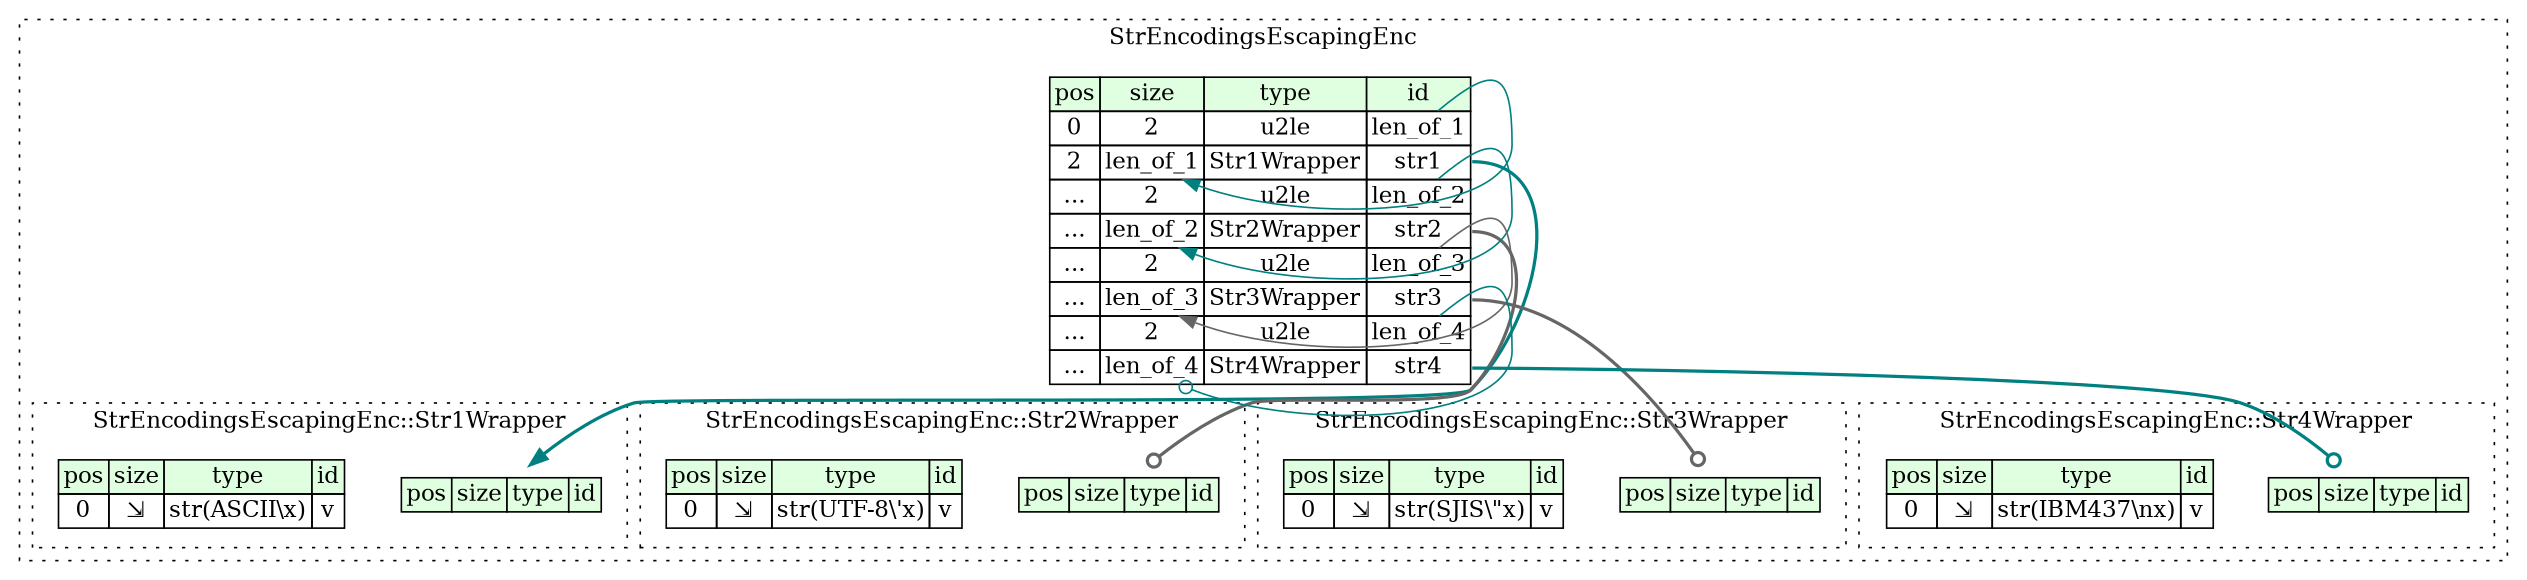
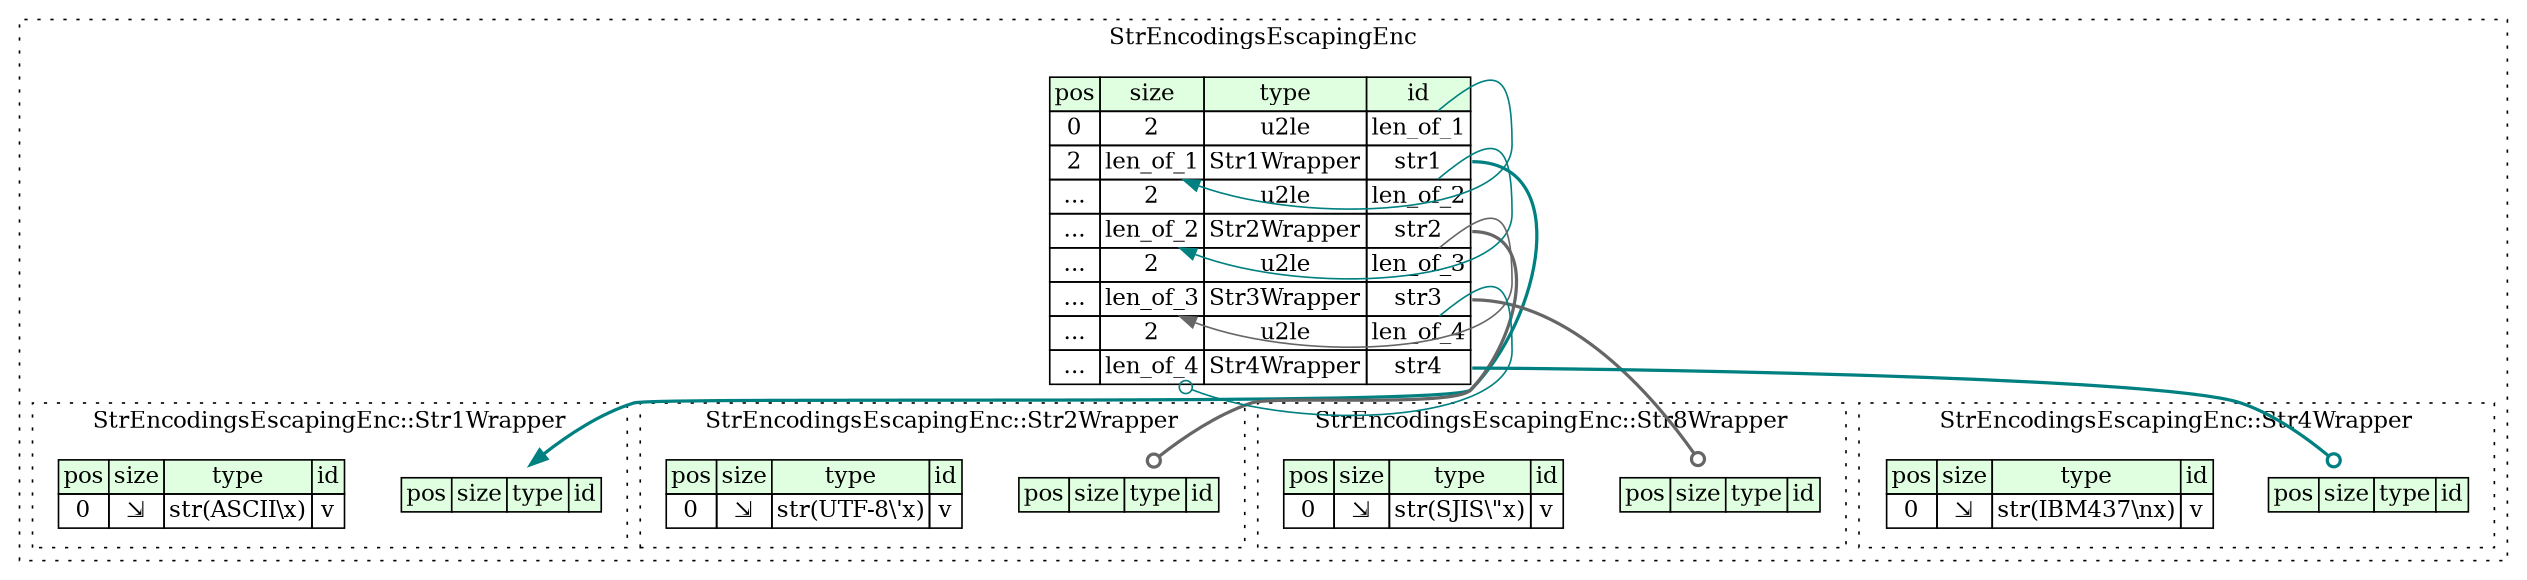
cluster "StrEncodingsEscapingEnc::Str3Wrapper": label "StrEncodingsEscapingEnc::Str3Wrapper" -> "StrEncodingsEscapingEnc::Str8Wrapper"
